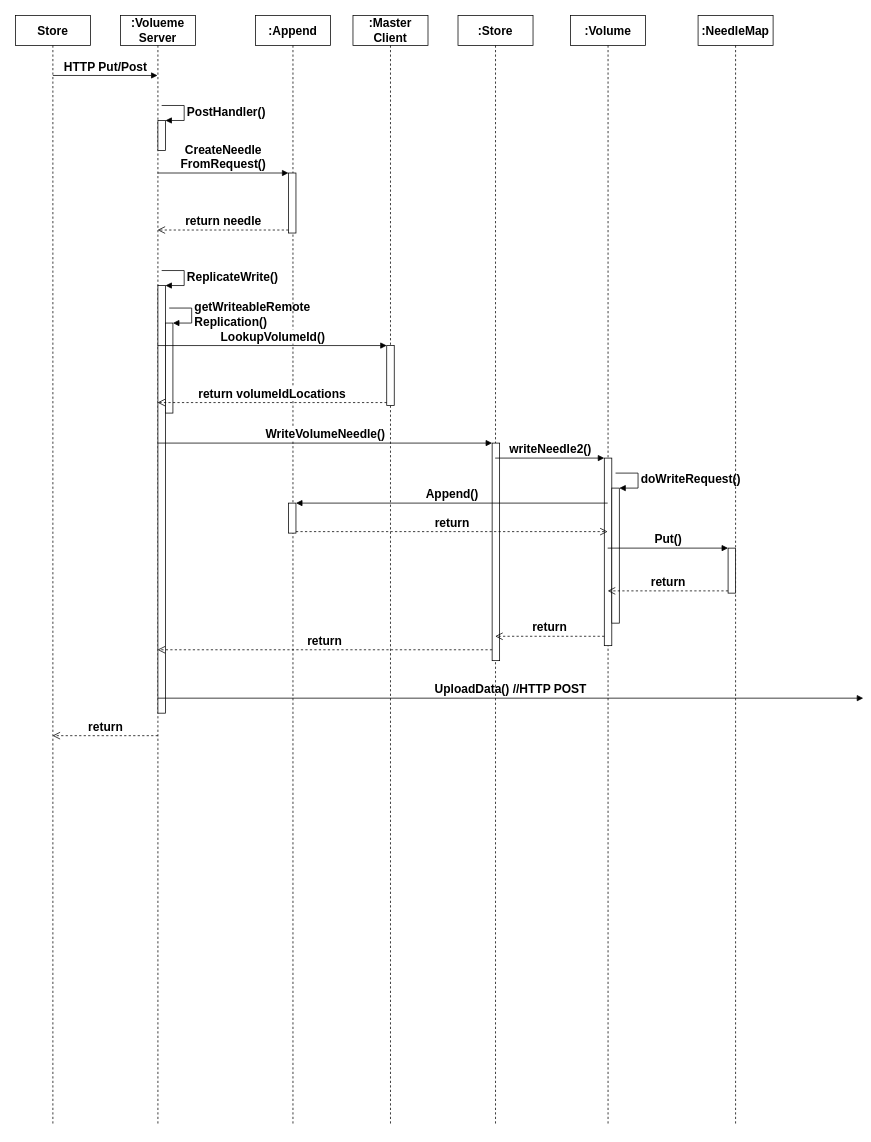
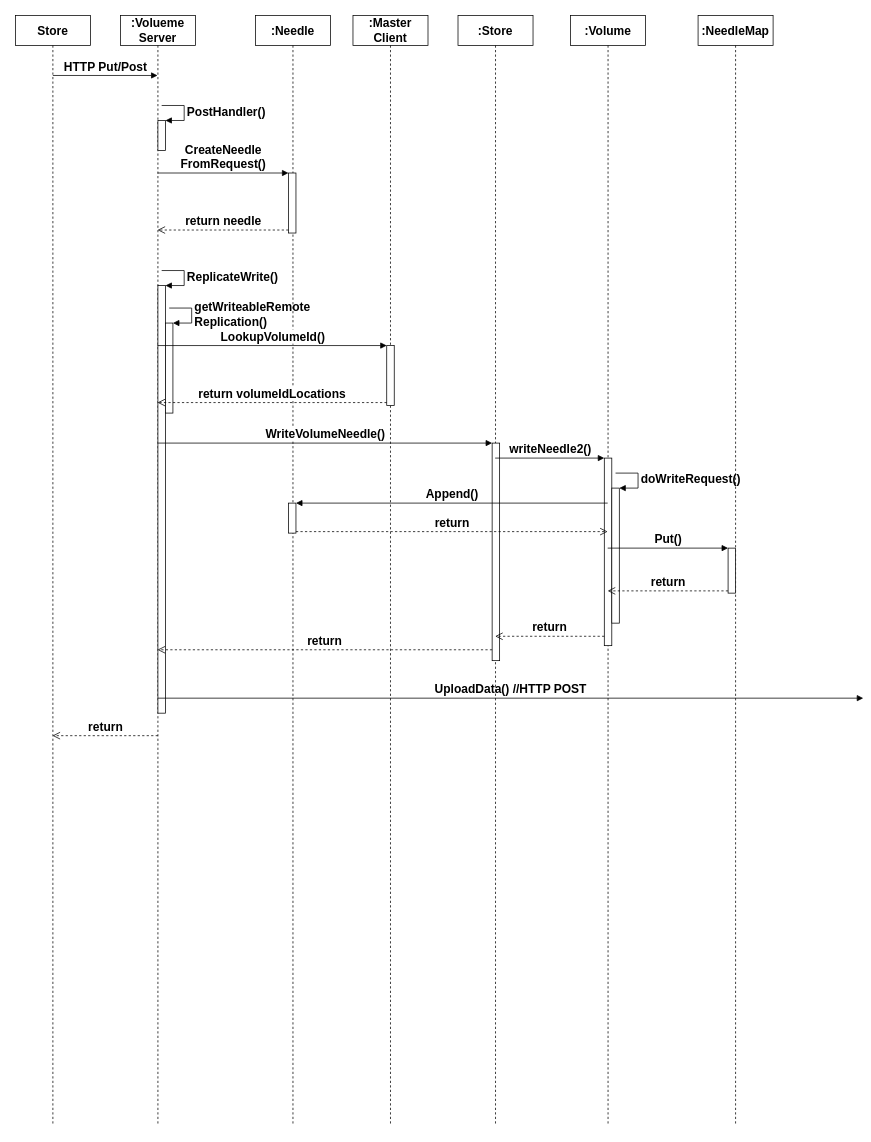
node ":Append": label ":Append" -> ":Needle"
